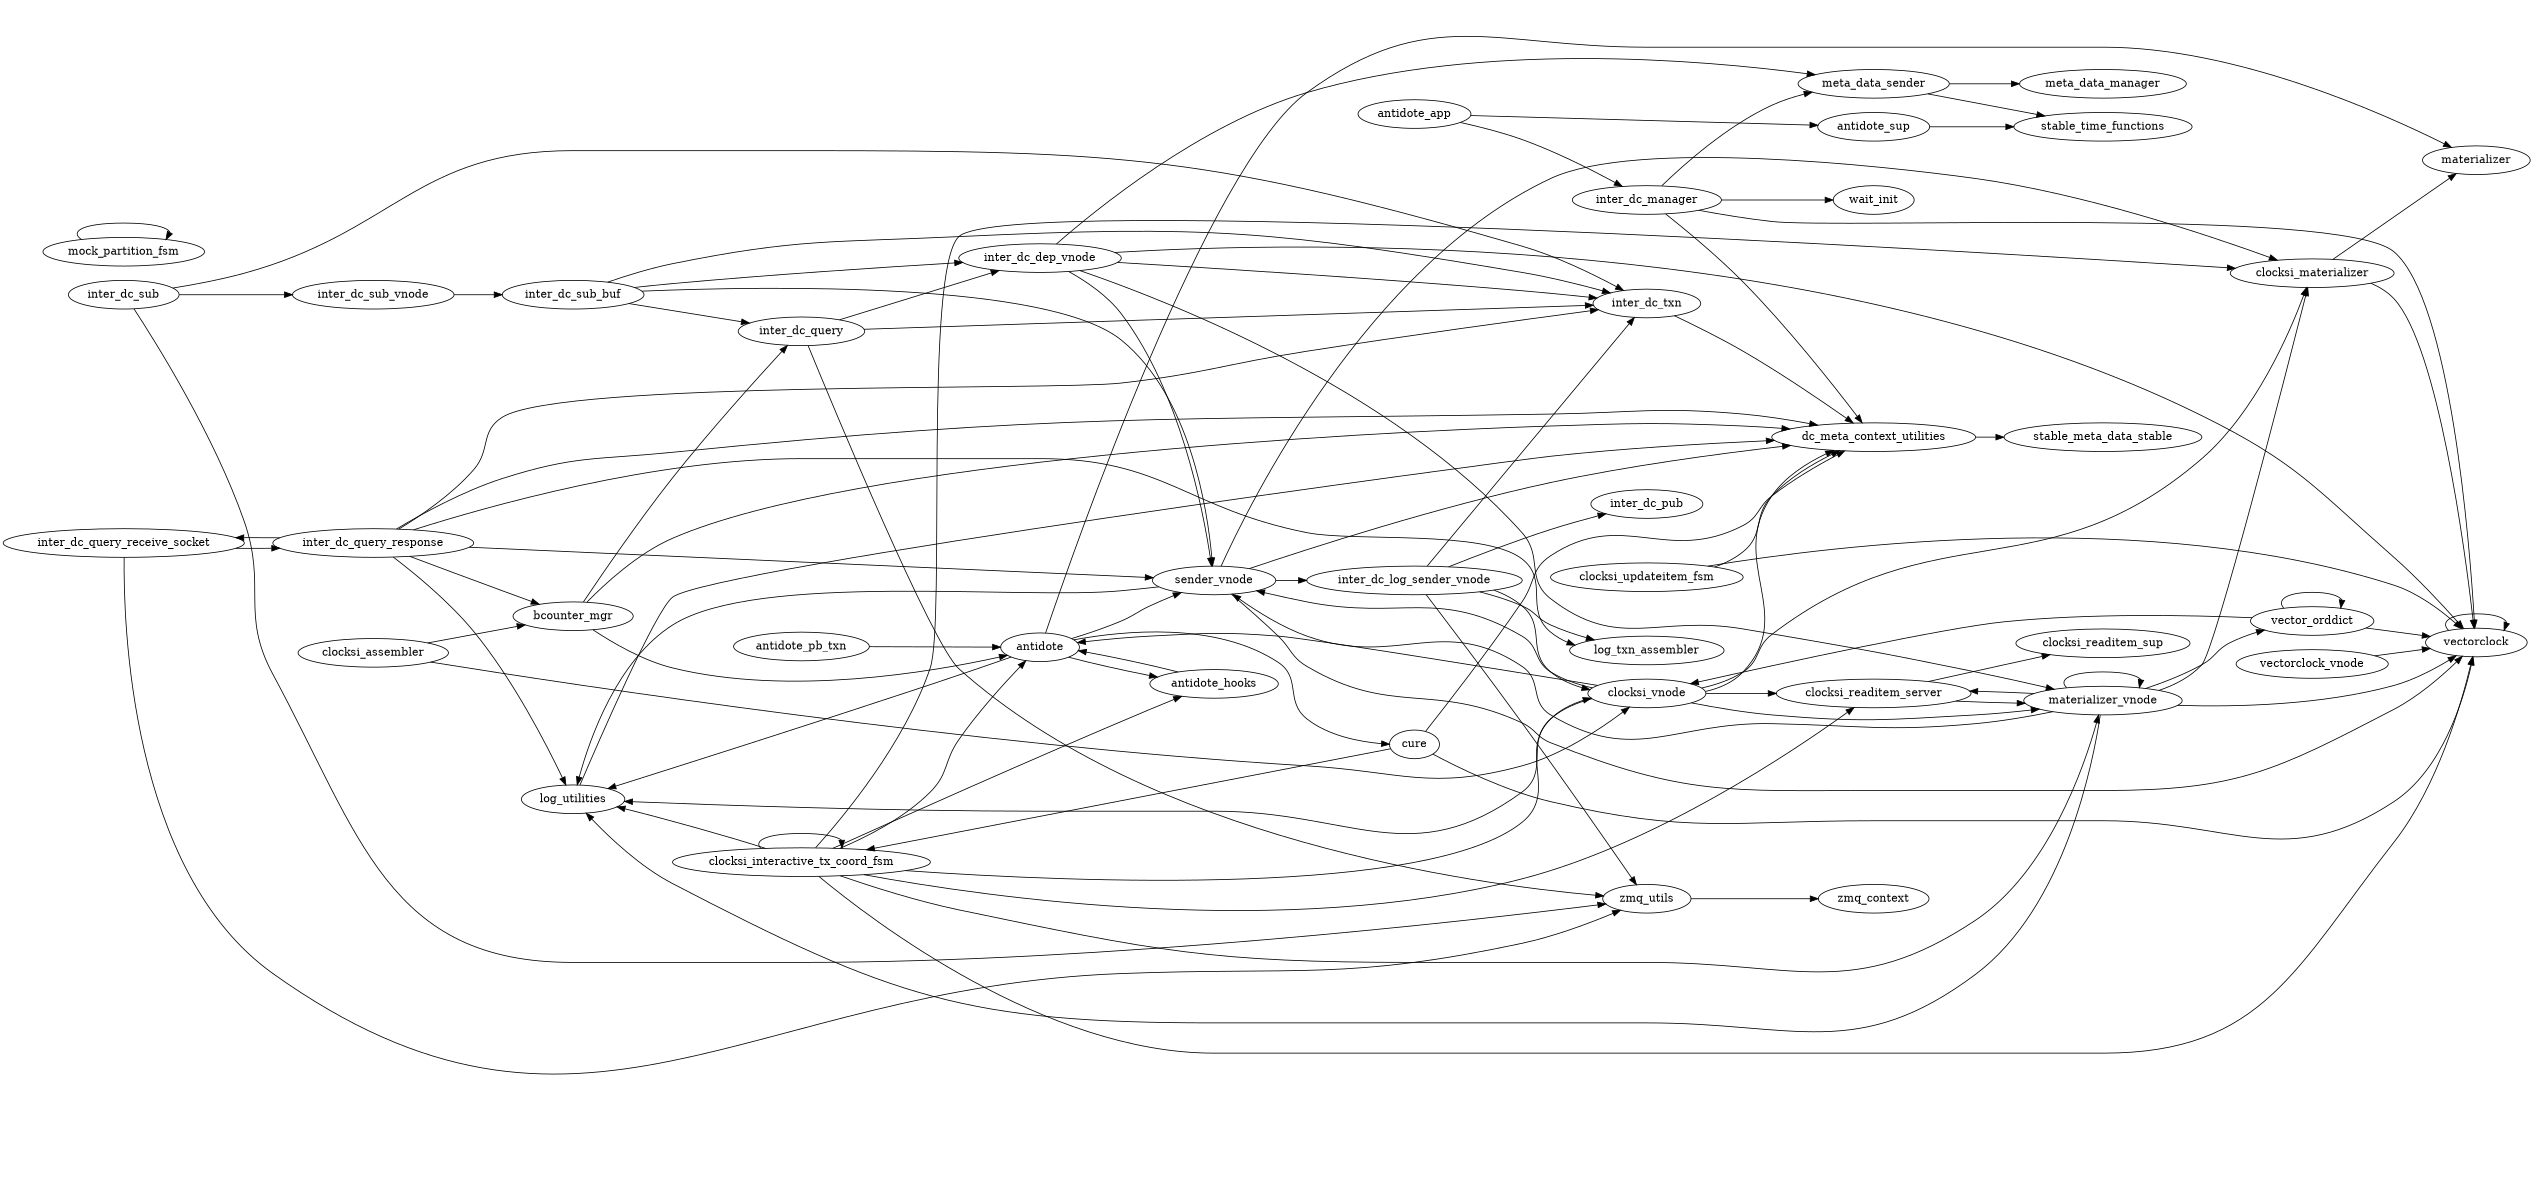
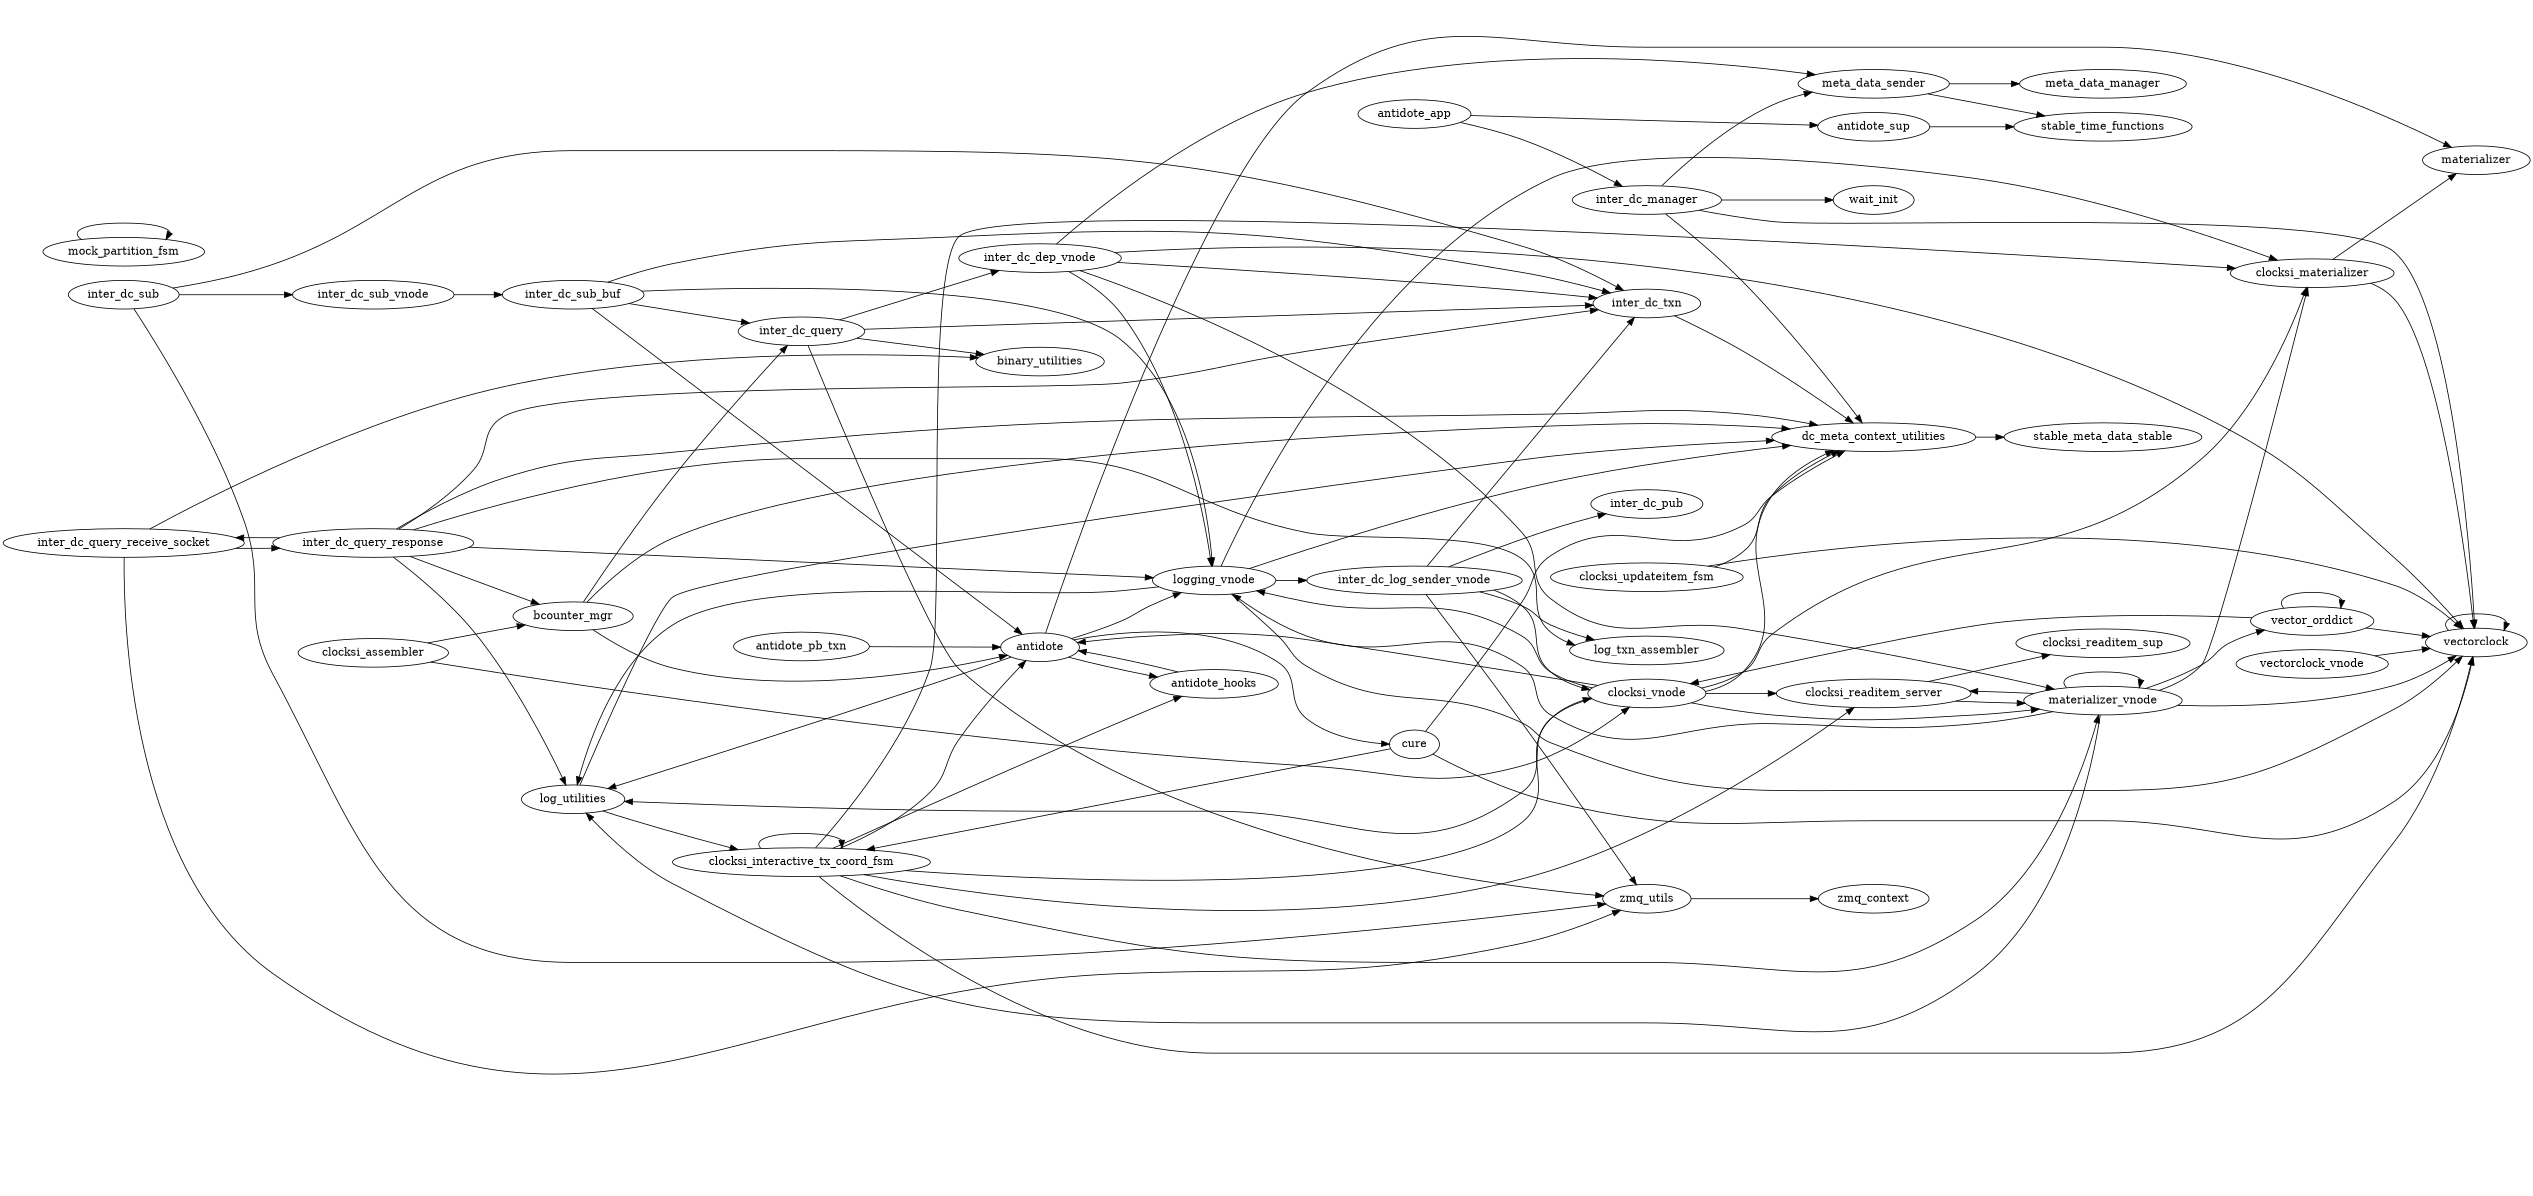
edge "inter_dc_sub_buf" -> "inter_dc_dep_vnode": now "inter_dc_sub_buf" -> "antidote"
node "binary_utilities": added
node "sender_vnode": label "sender_vnode" -> "logging_vnode"
edge "clocksi_interactive_tx_coord_fsm" -> "log_utilities": reversed
